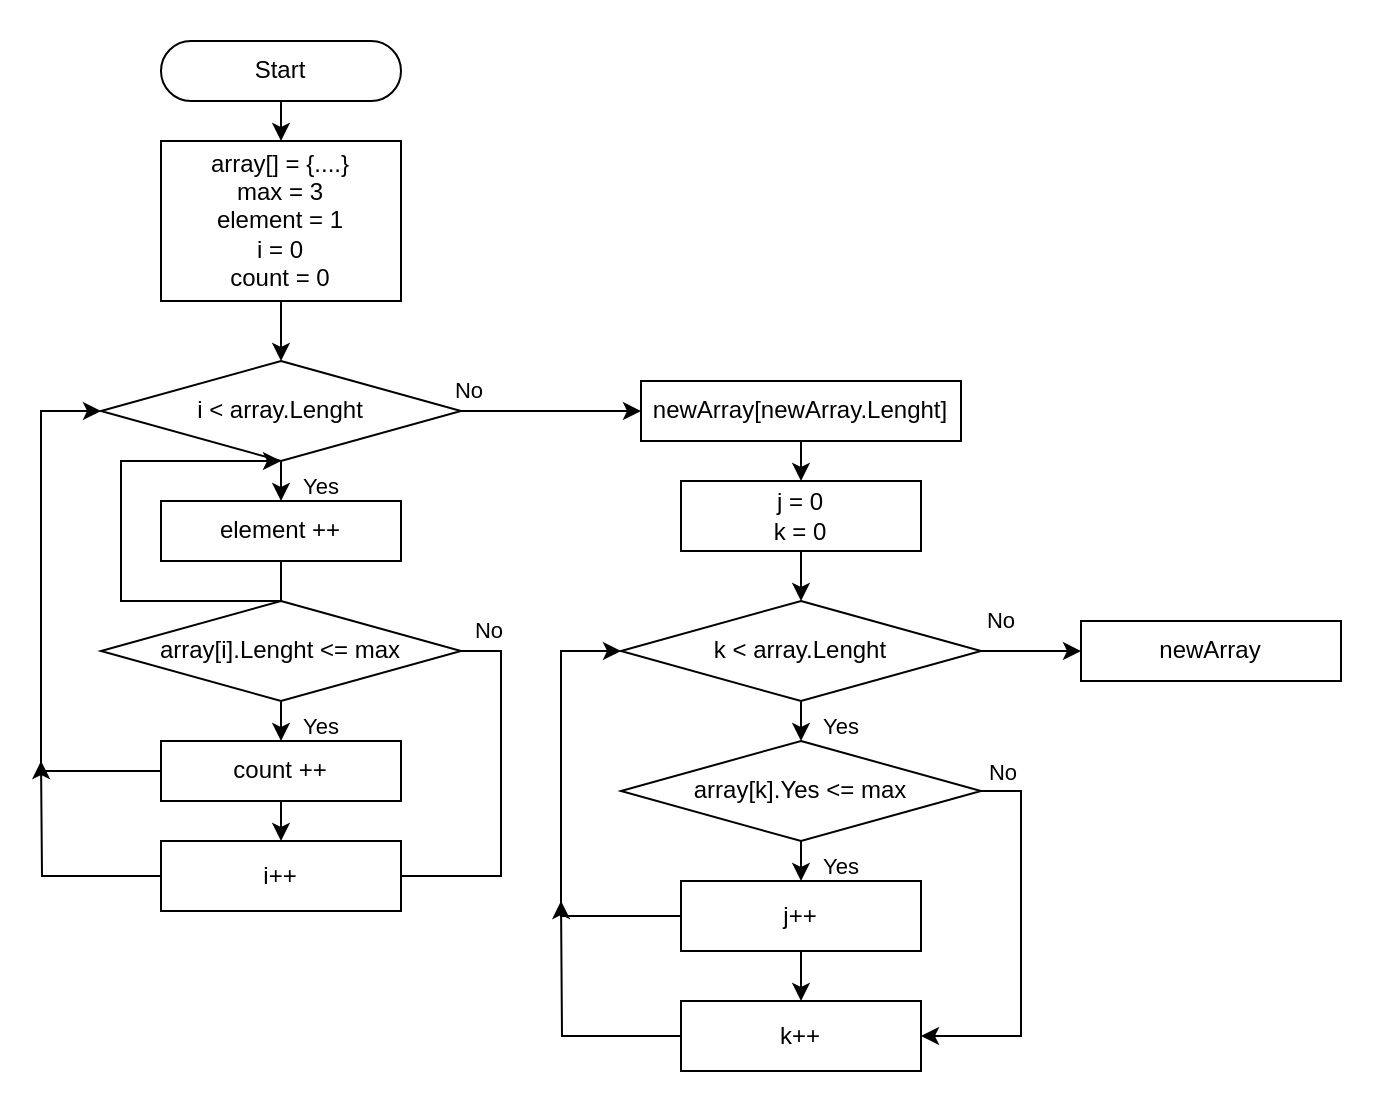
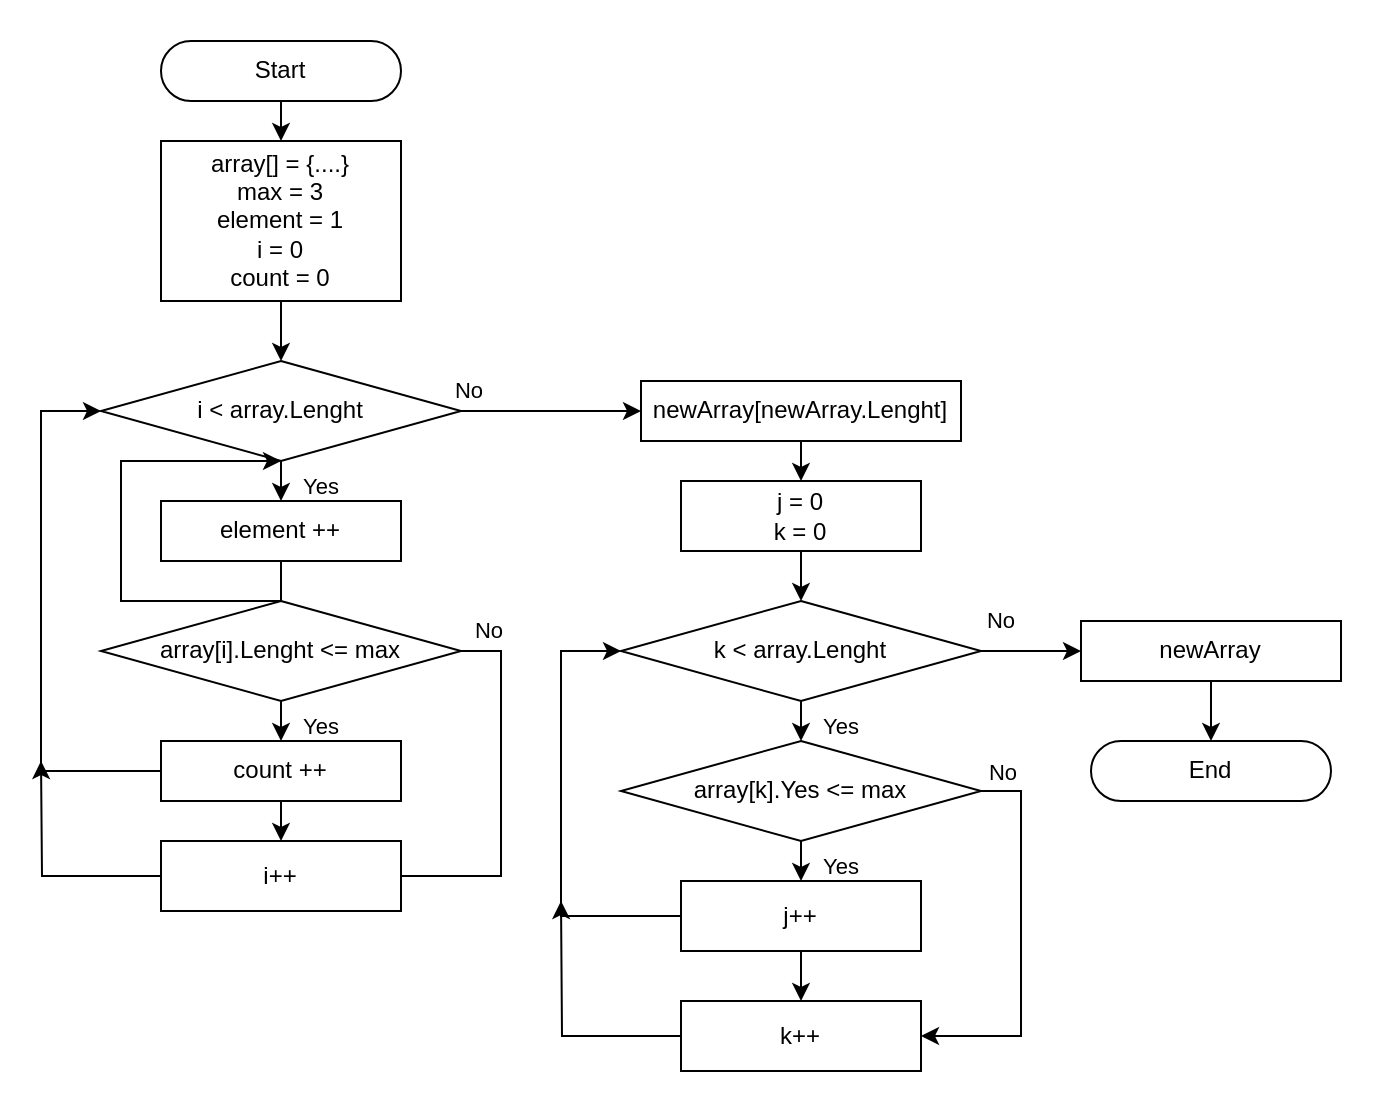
edge "newArray" -> "End": added
node "End": added
